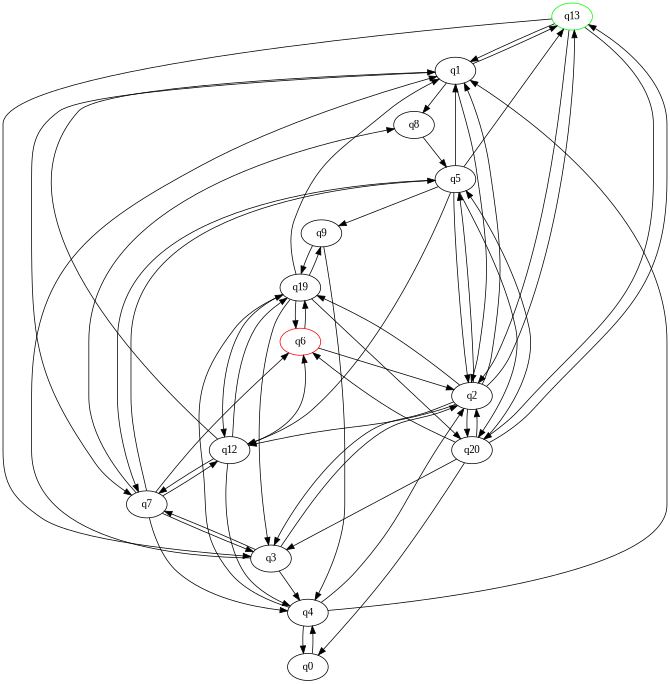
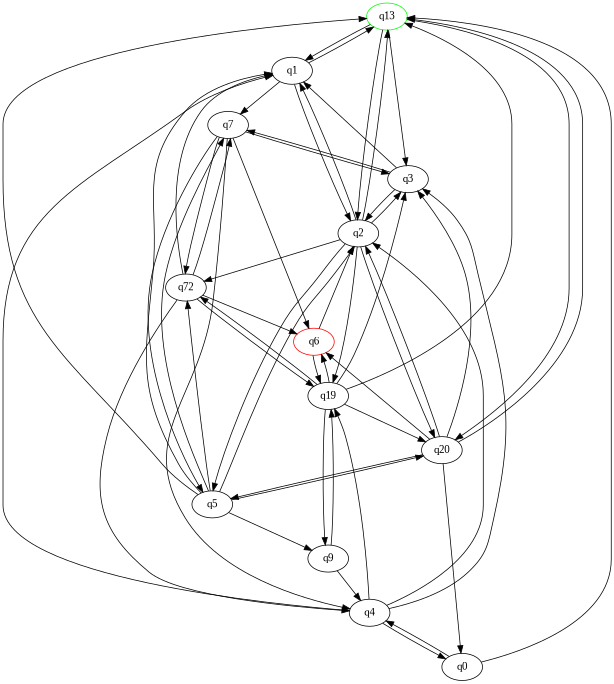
node "q8": removed
edge "q19" -> "q1": now "q19" -> "q13"
edge "q0" -> "q13": added
node "q12": label "q12" -> "q72"
edge "q3" -> "q4": reversed
